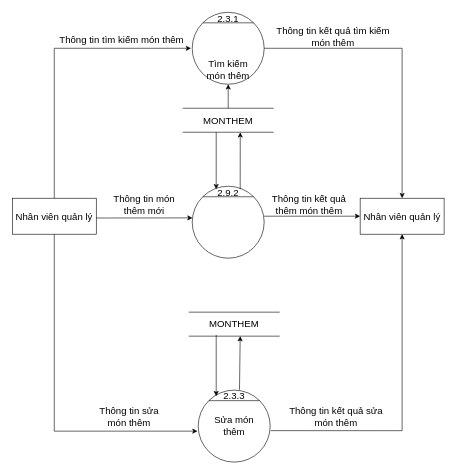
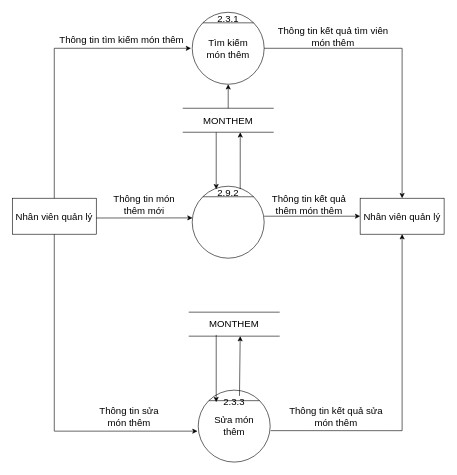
node "Thông tin kết quả tìm kiếm món thêm": label "Thông tin kết quả tìm kiếm món thêm" -> "Thông tin kết quả tìm viên món thêm"
node "Tìm kiếm món thêm": moved (228, 69) -> (228, 48)
node "2.3.3": moved (234, 396) -> (234, 402)
